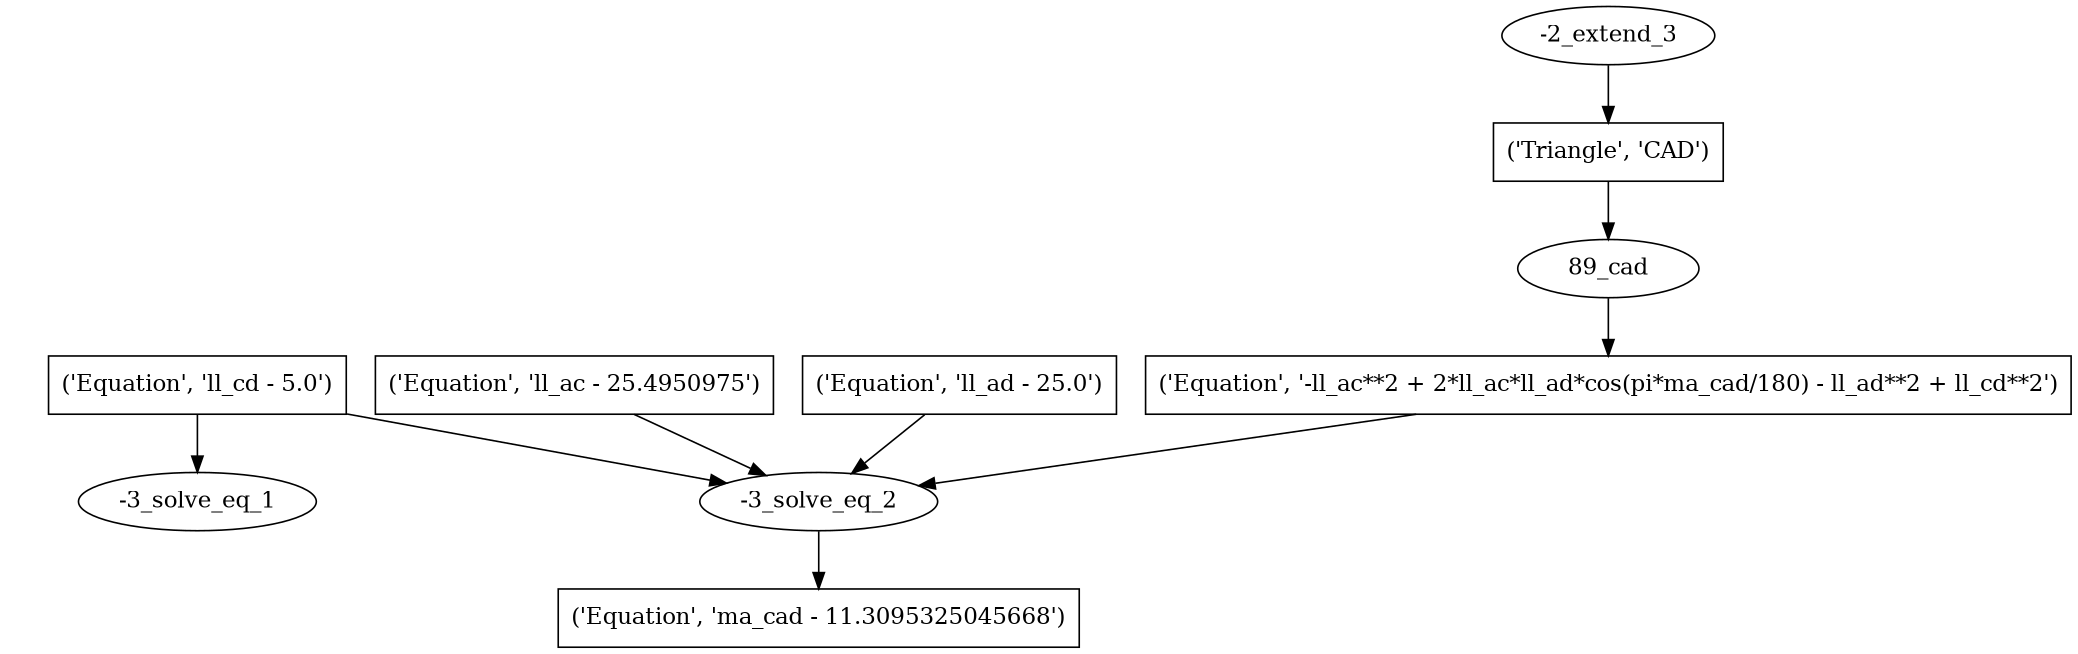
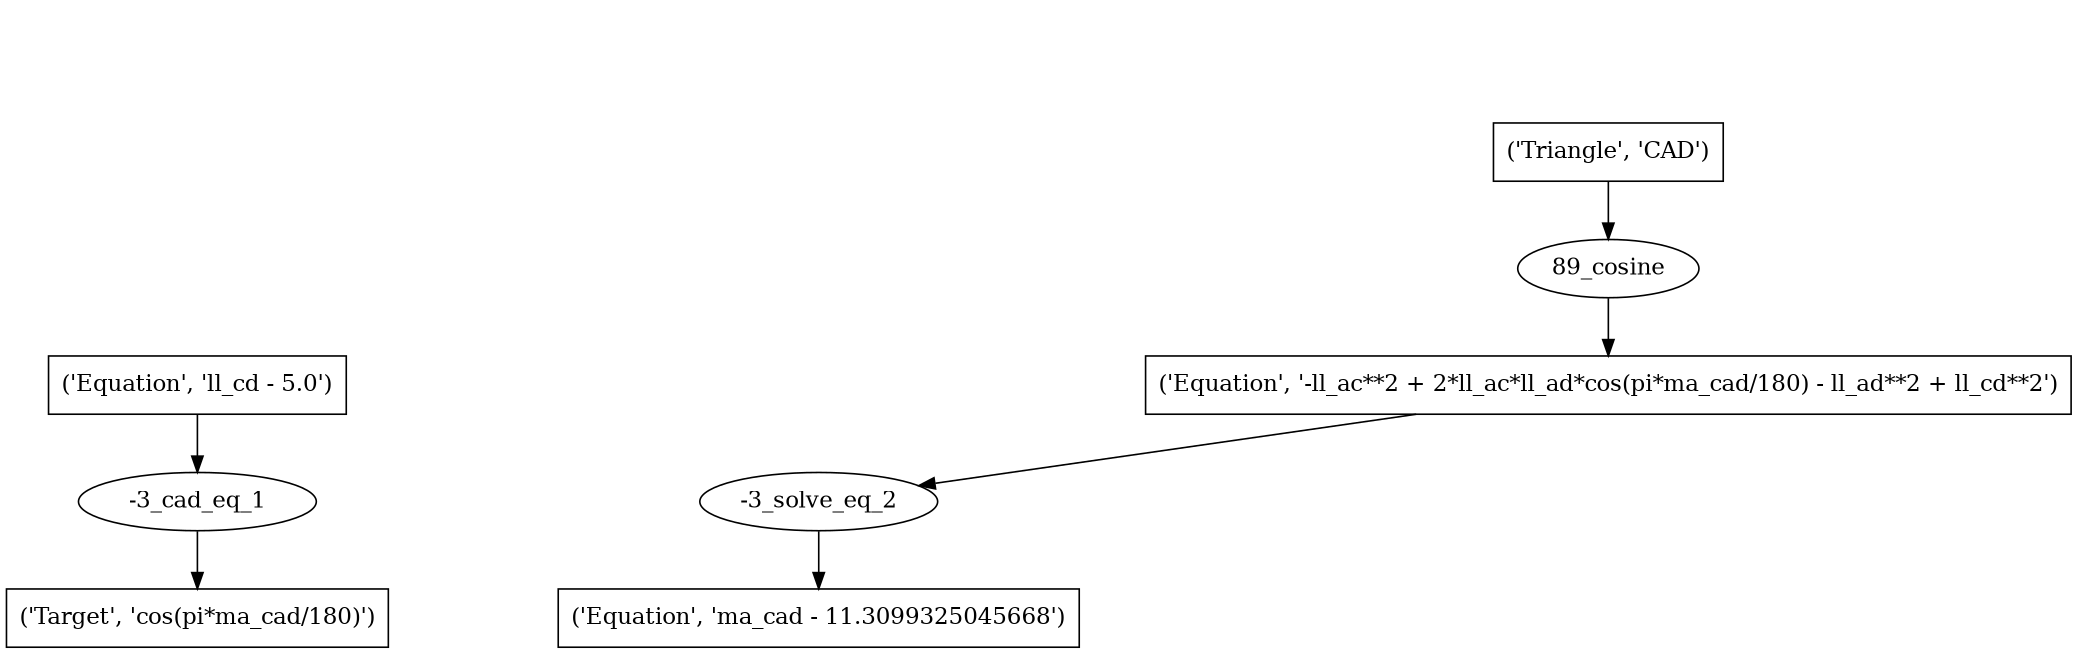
node "-2_extend_3": removed
node "89_cad": label "89_cad" -> "89_cosine"
node "('Equation', 'll_ac - 25.4950975')": removed
node "('Equation', 'll_ad - 25.0')": removed
edge "('Equation', 'll_cd - 5.0')" -> "-3_solve_eq_2": removed
node "-3_solve_eq_1": label "-3_solve_eq_1" -> "-3_cad_eq_1"
node "('Target', 'cos(pi*ma_cad/180)')": added
node "('Equation', 'ma_cad - 11.3095325045668')": label "('Equation', 'ma_cad - 11.3095325045668')" -> "('Equation', 'ma_cad - 11.3099325045668')"
